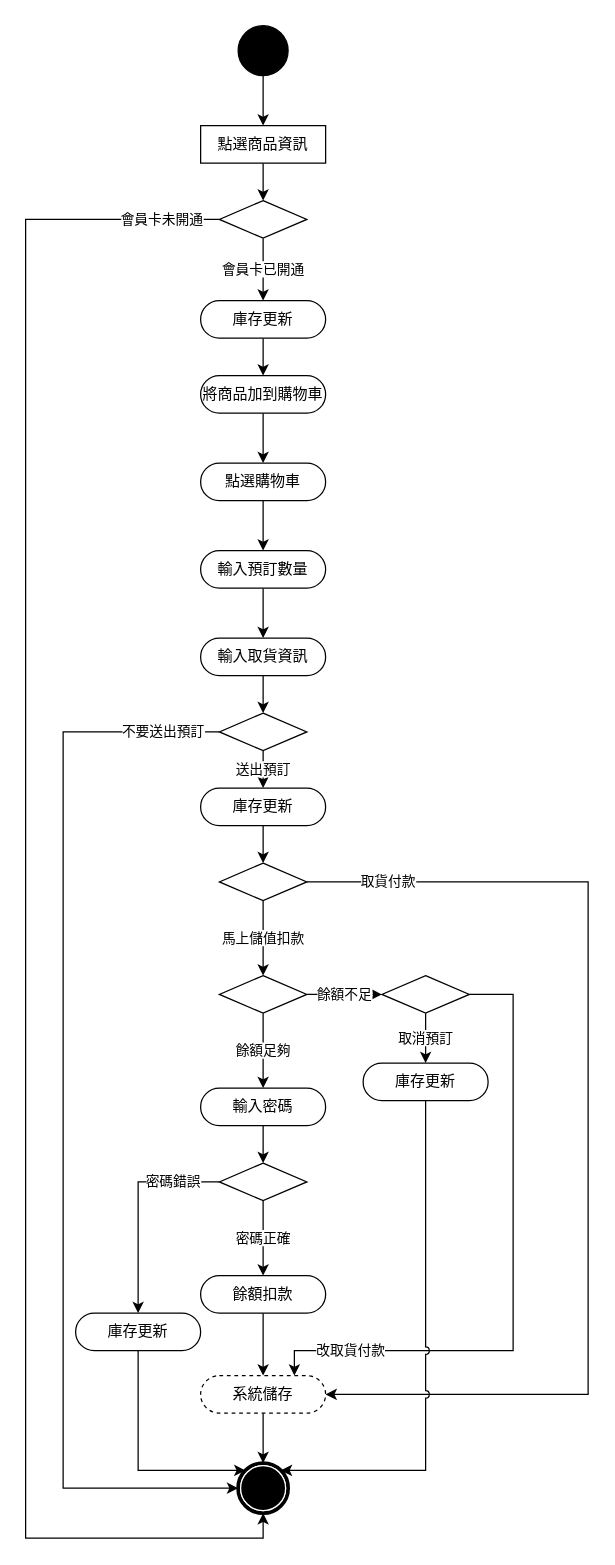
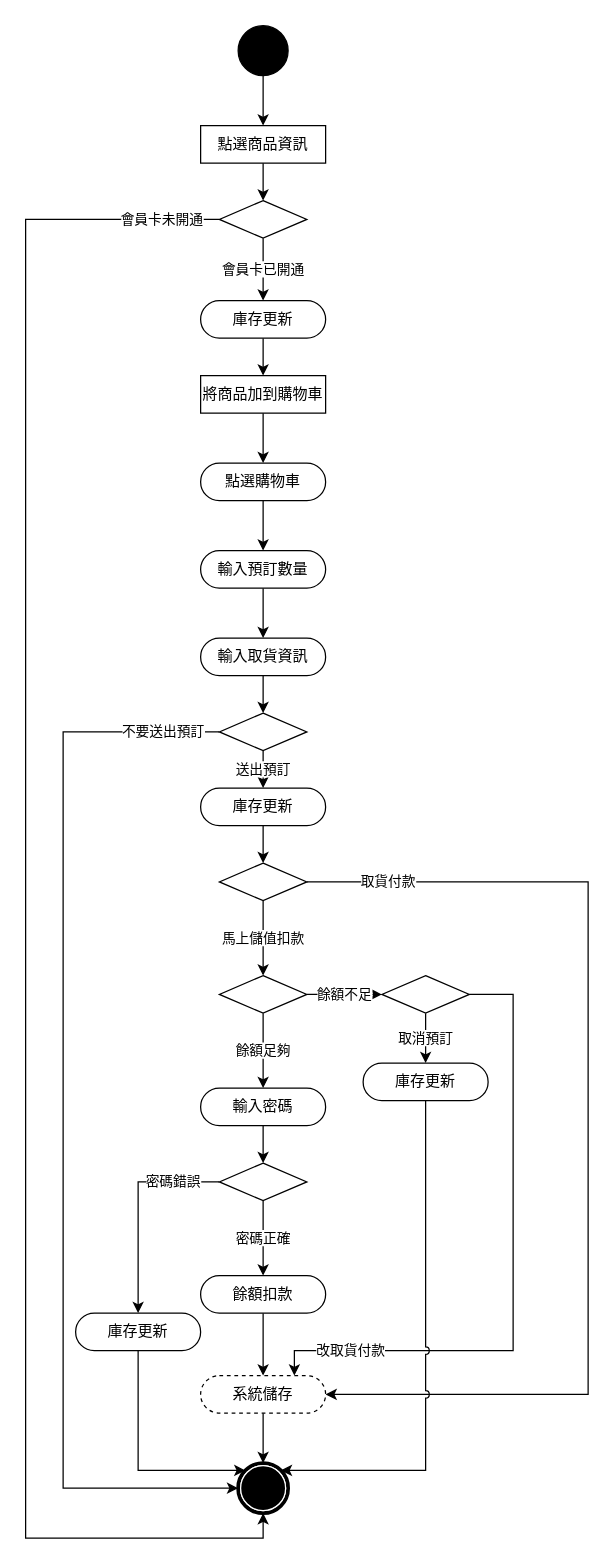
node "將商品加到購物車": shape rounded rectangle -> rectangle
